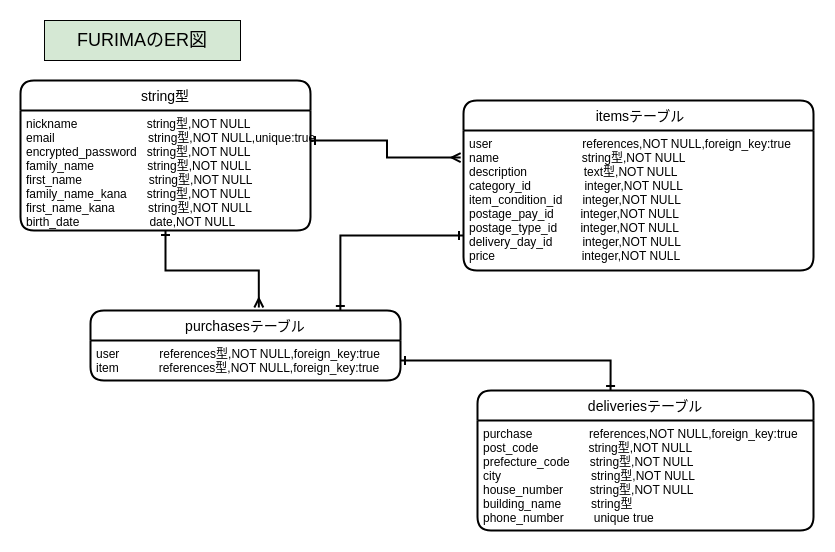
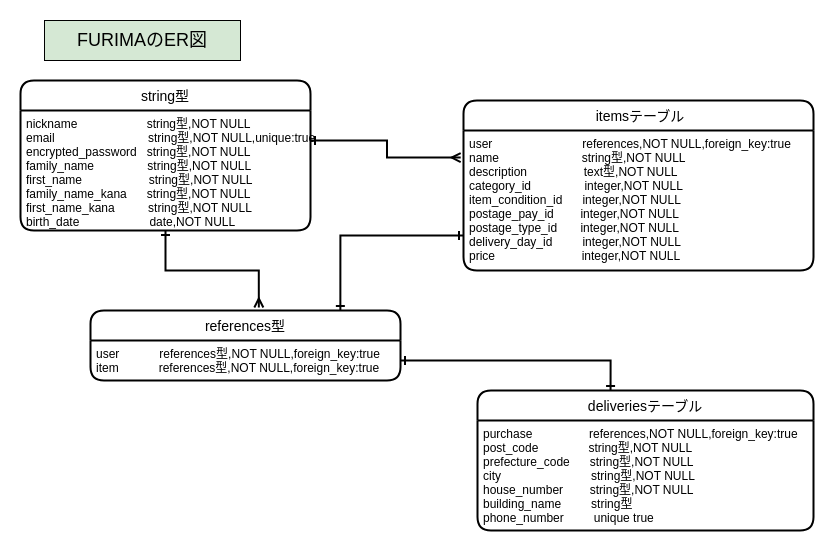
node "purchasesテーブル": label "purchasesテーブル" -> "references型"
